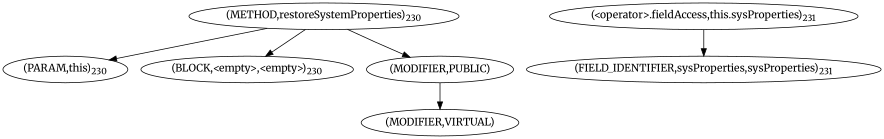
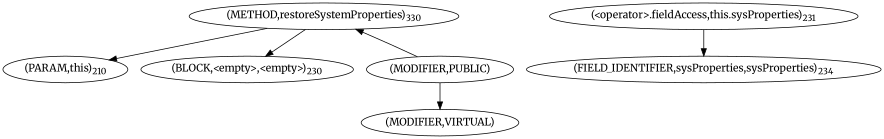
node "(METHOD,restoreSystemProperties)": text "230" -> "330"
edge "(METHOD,restoreSystemProperties)" -> "(MODIFIER,PUBLIC)": reversed
node "(PARAM,this)": text "230" -> "210"
node "(FIELD_IDENTIFIER,sysProperties,sysProperties)": text "231" -> "234"
